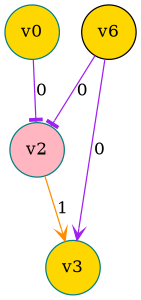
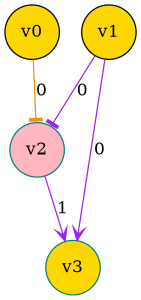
node "v0": color teal -> black
node "v6": label "v6" -> "v1"
edge "v0" -> "v2": color purple -> darkorange
edge "v2" -> "v3": color darkorange -> purple
